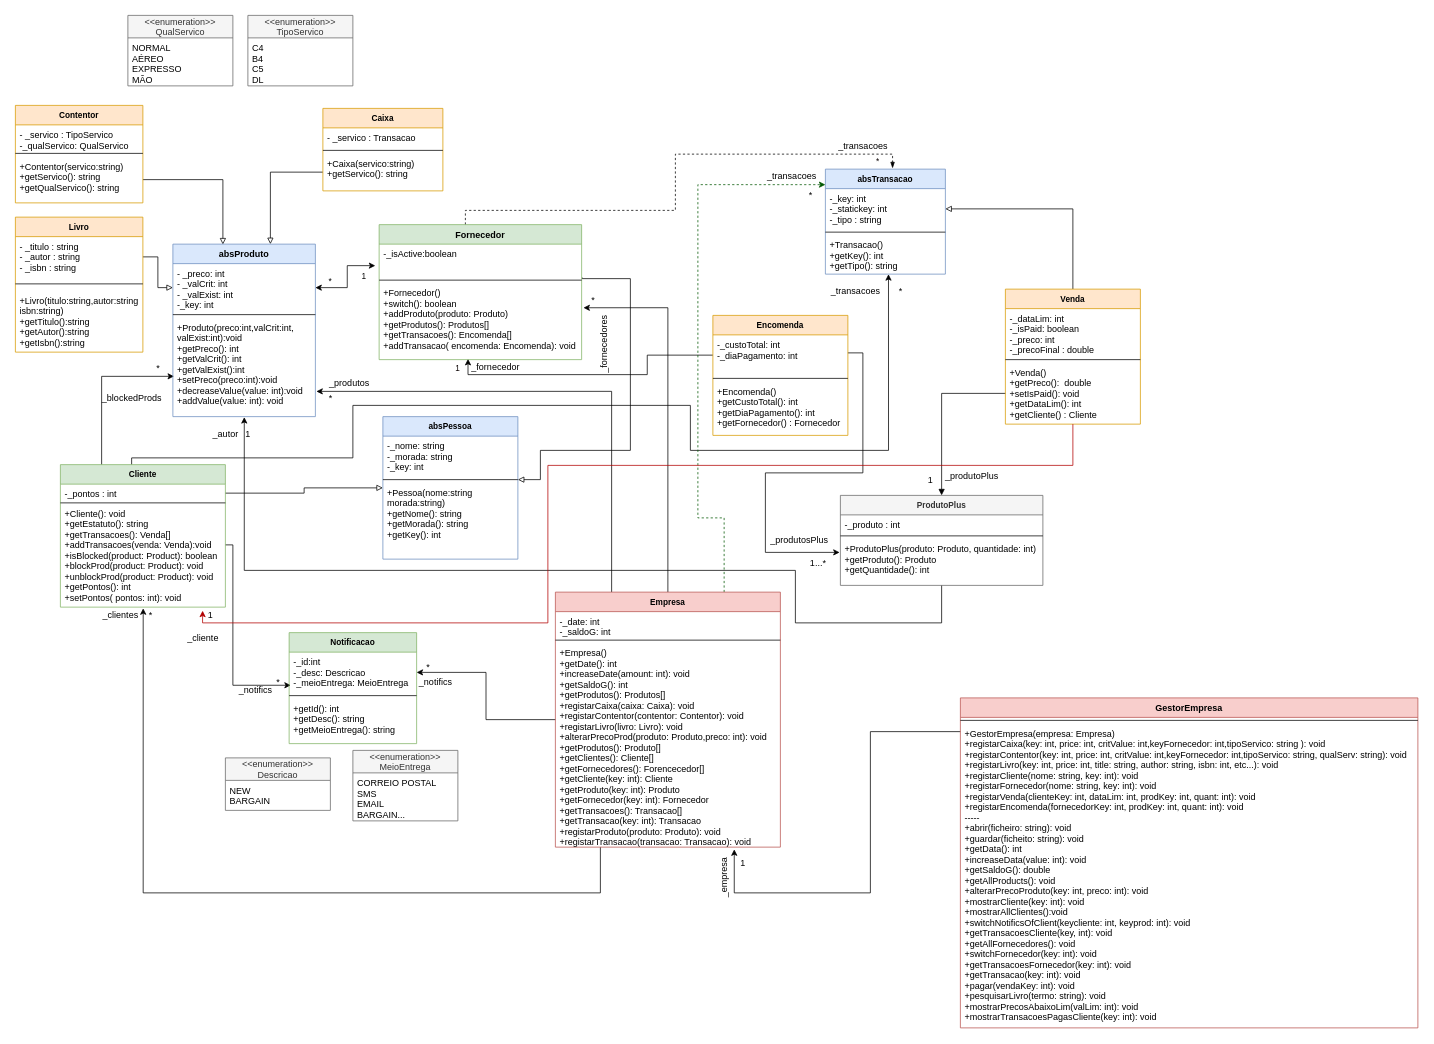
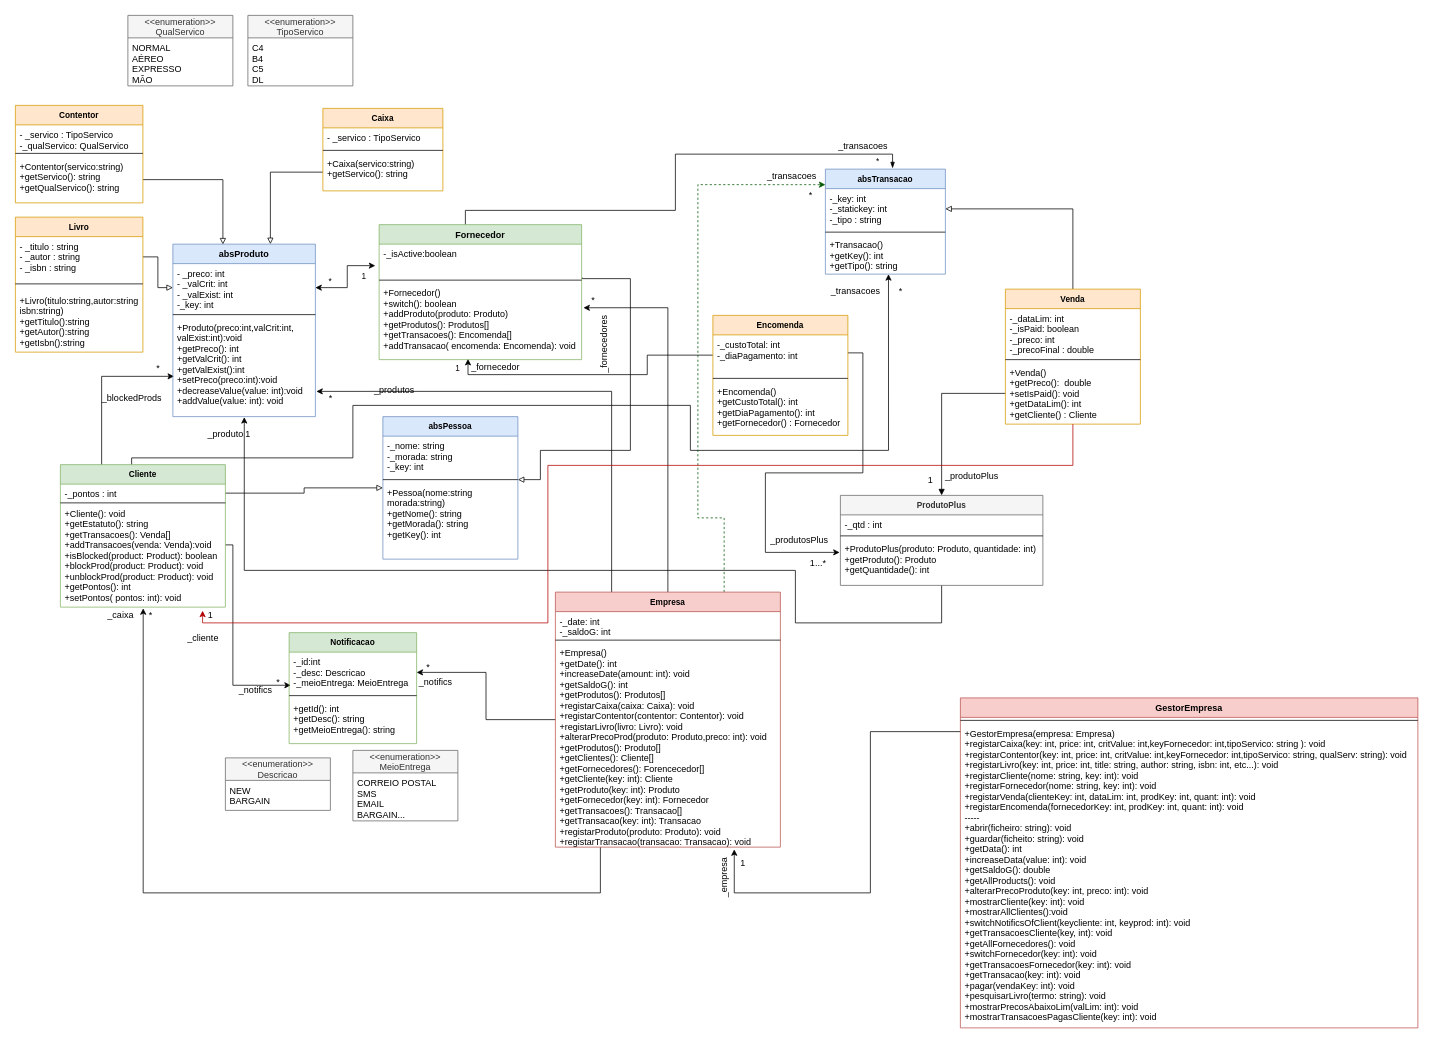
node "- _servico : Transacao": label "- _servico : Transacao" -> "- _servico : TipoServico"
edge "Fornecedor" -> "absTransacao": style dashed -> solid
node "_produtos": moved (349, 383) -> (394, 390)
node "_autor": label "_autor" -> "_produto"
node "-_produto : int": label "-_produto : int" -> "-_qtd : int"
node "_clientes": label "_clientes" -> "_caixa"
